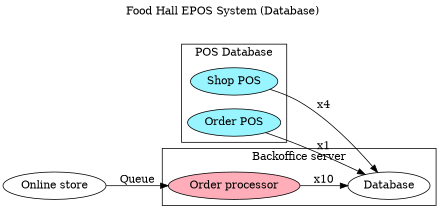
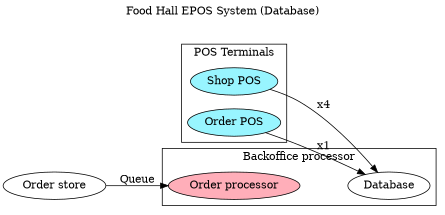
cluster "POS Database": label "POS Database" -> "POS Terminals"
cluster "Backoffice server": label "Backoffice server" -> "Backoffice processor"
node "Online store": label "Online store" -> "Order store"
edge "Order processor" -> "Database": removed, label "x10"
